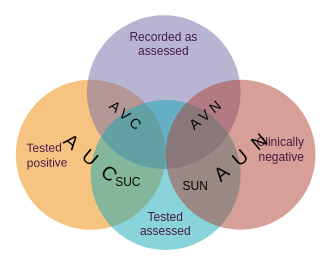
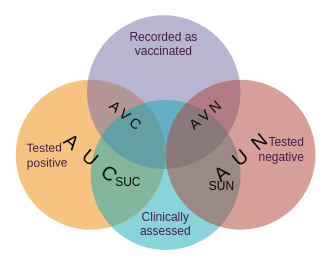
node "Recorded as assessed": label "Recorded as assessed" -> "Recorded as vaccinated"
node "Clinically negative": label "Clinically negative" -> "Tested negative"
node "SUN": moved (195, 186) -> (222, 186)
node "Tested assessed": label "Tested assessed" -> "Clinically assessed"
